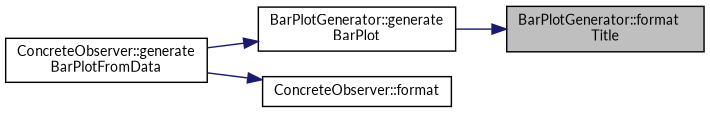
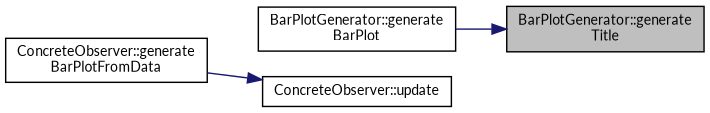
node "BarPlotGenerator::format Title": label "BarPlotGenerator::format Title" -> "BarPlotGenerator::generate Title"
edge "ConcreteObserver::generate BarPlotFromData" -> "BarPlotGenerator::generate BarPlot": removed
node "ConcreteObserver::format": label "ConcreteObserver::format" -> "ConcreteObserver::update"
